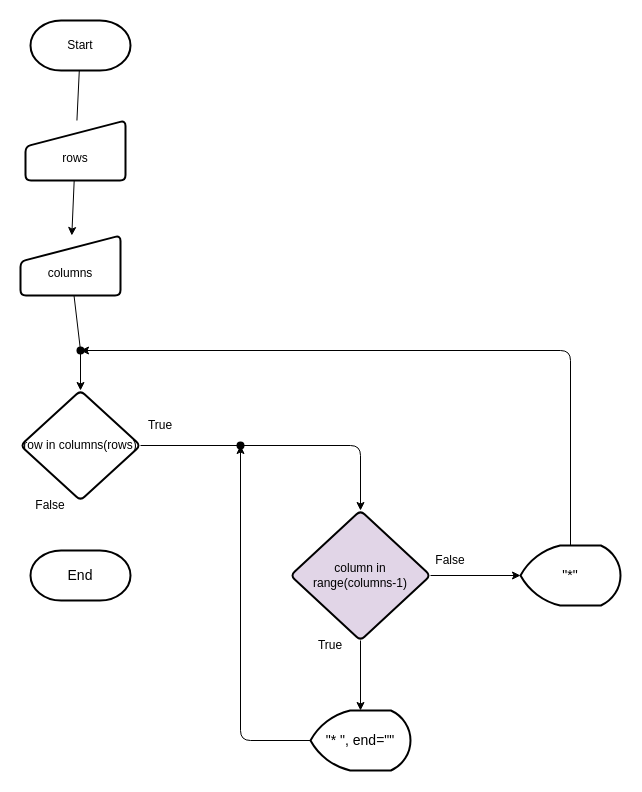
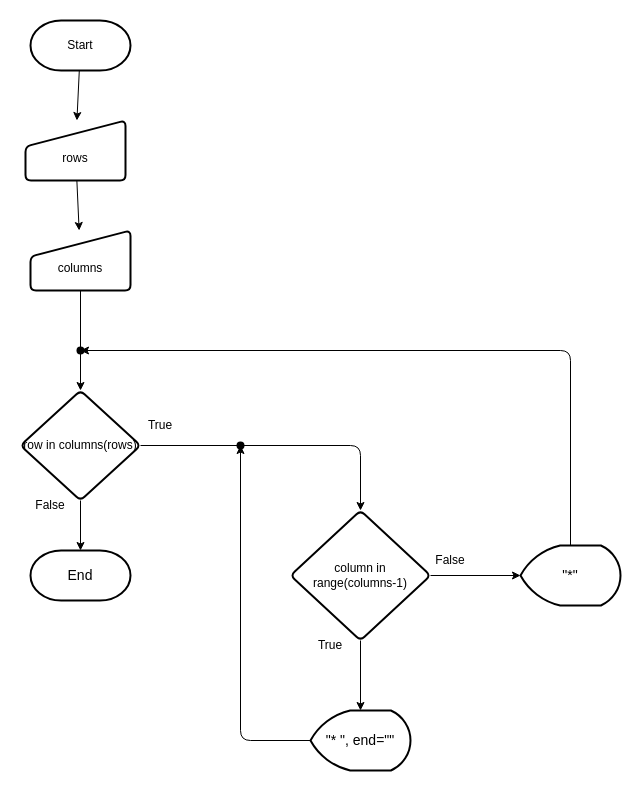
edge "Start" -- "rows": arrowhead none -> classic
node "columns": moved (71, 266) -> (81, 261)
edge "row in columns(rows)" -> "End": added
node "column in range(columns-1)": fillcolor #e1d5e7 -> #ffffff
